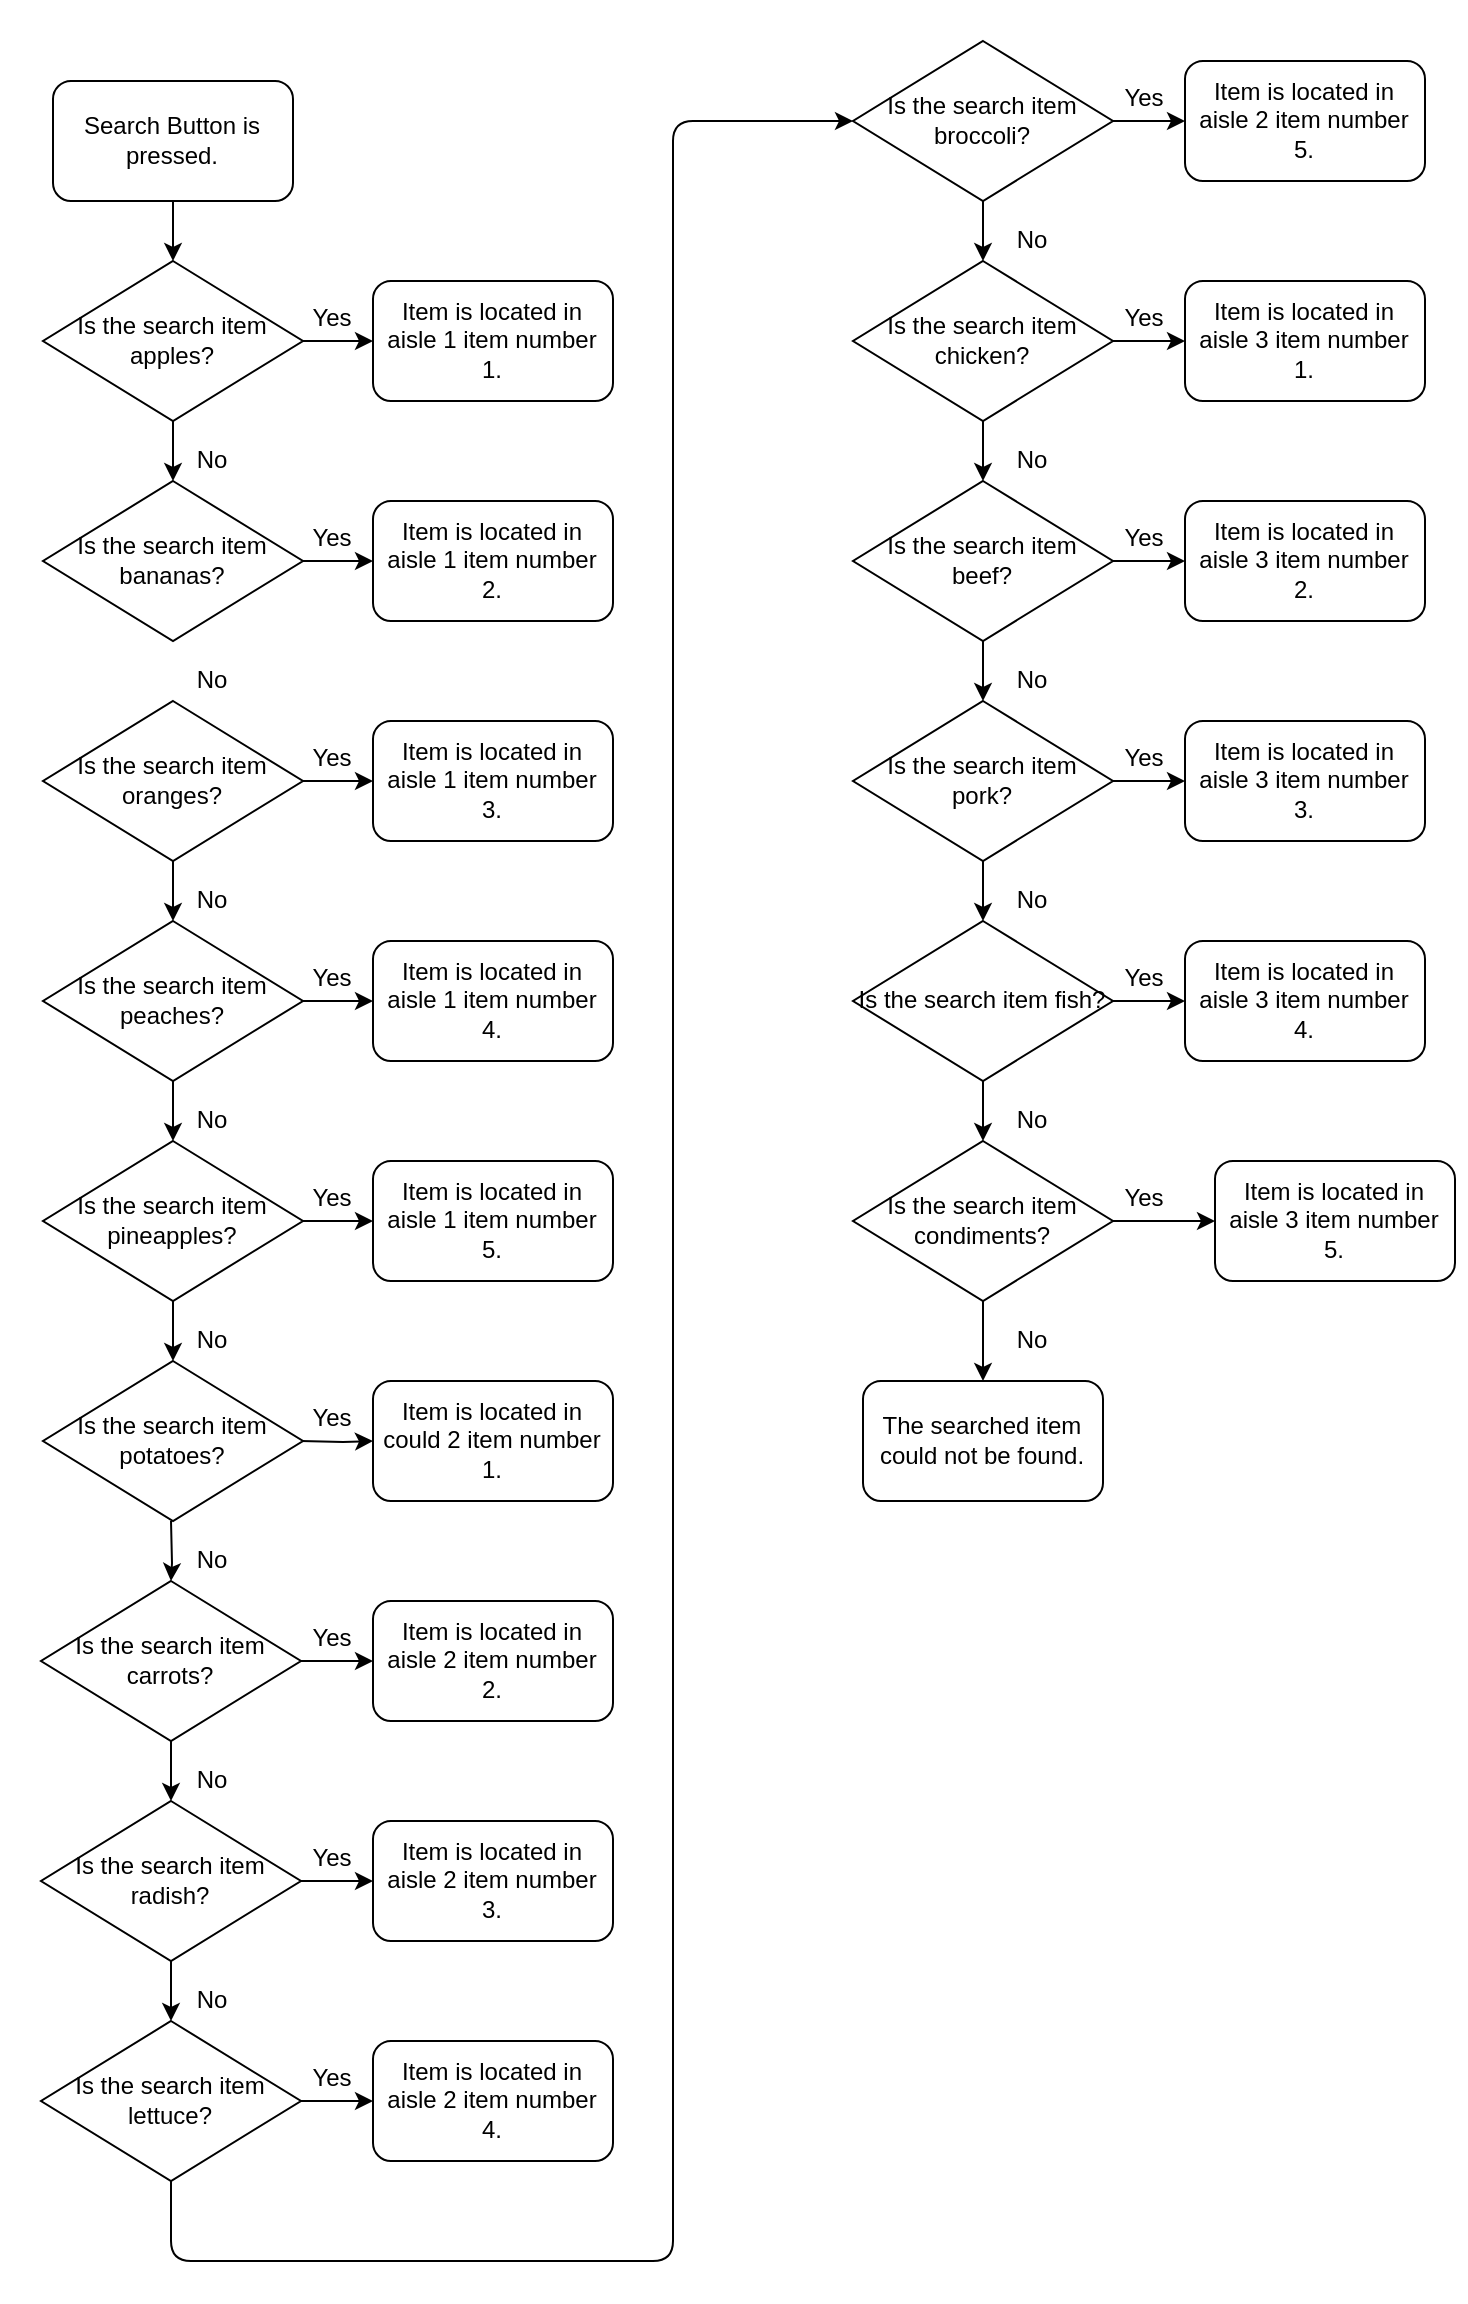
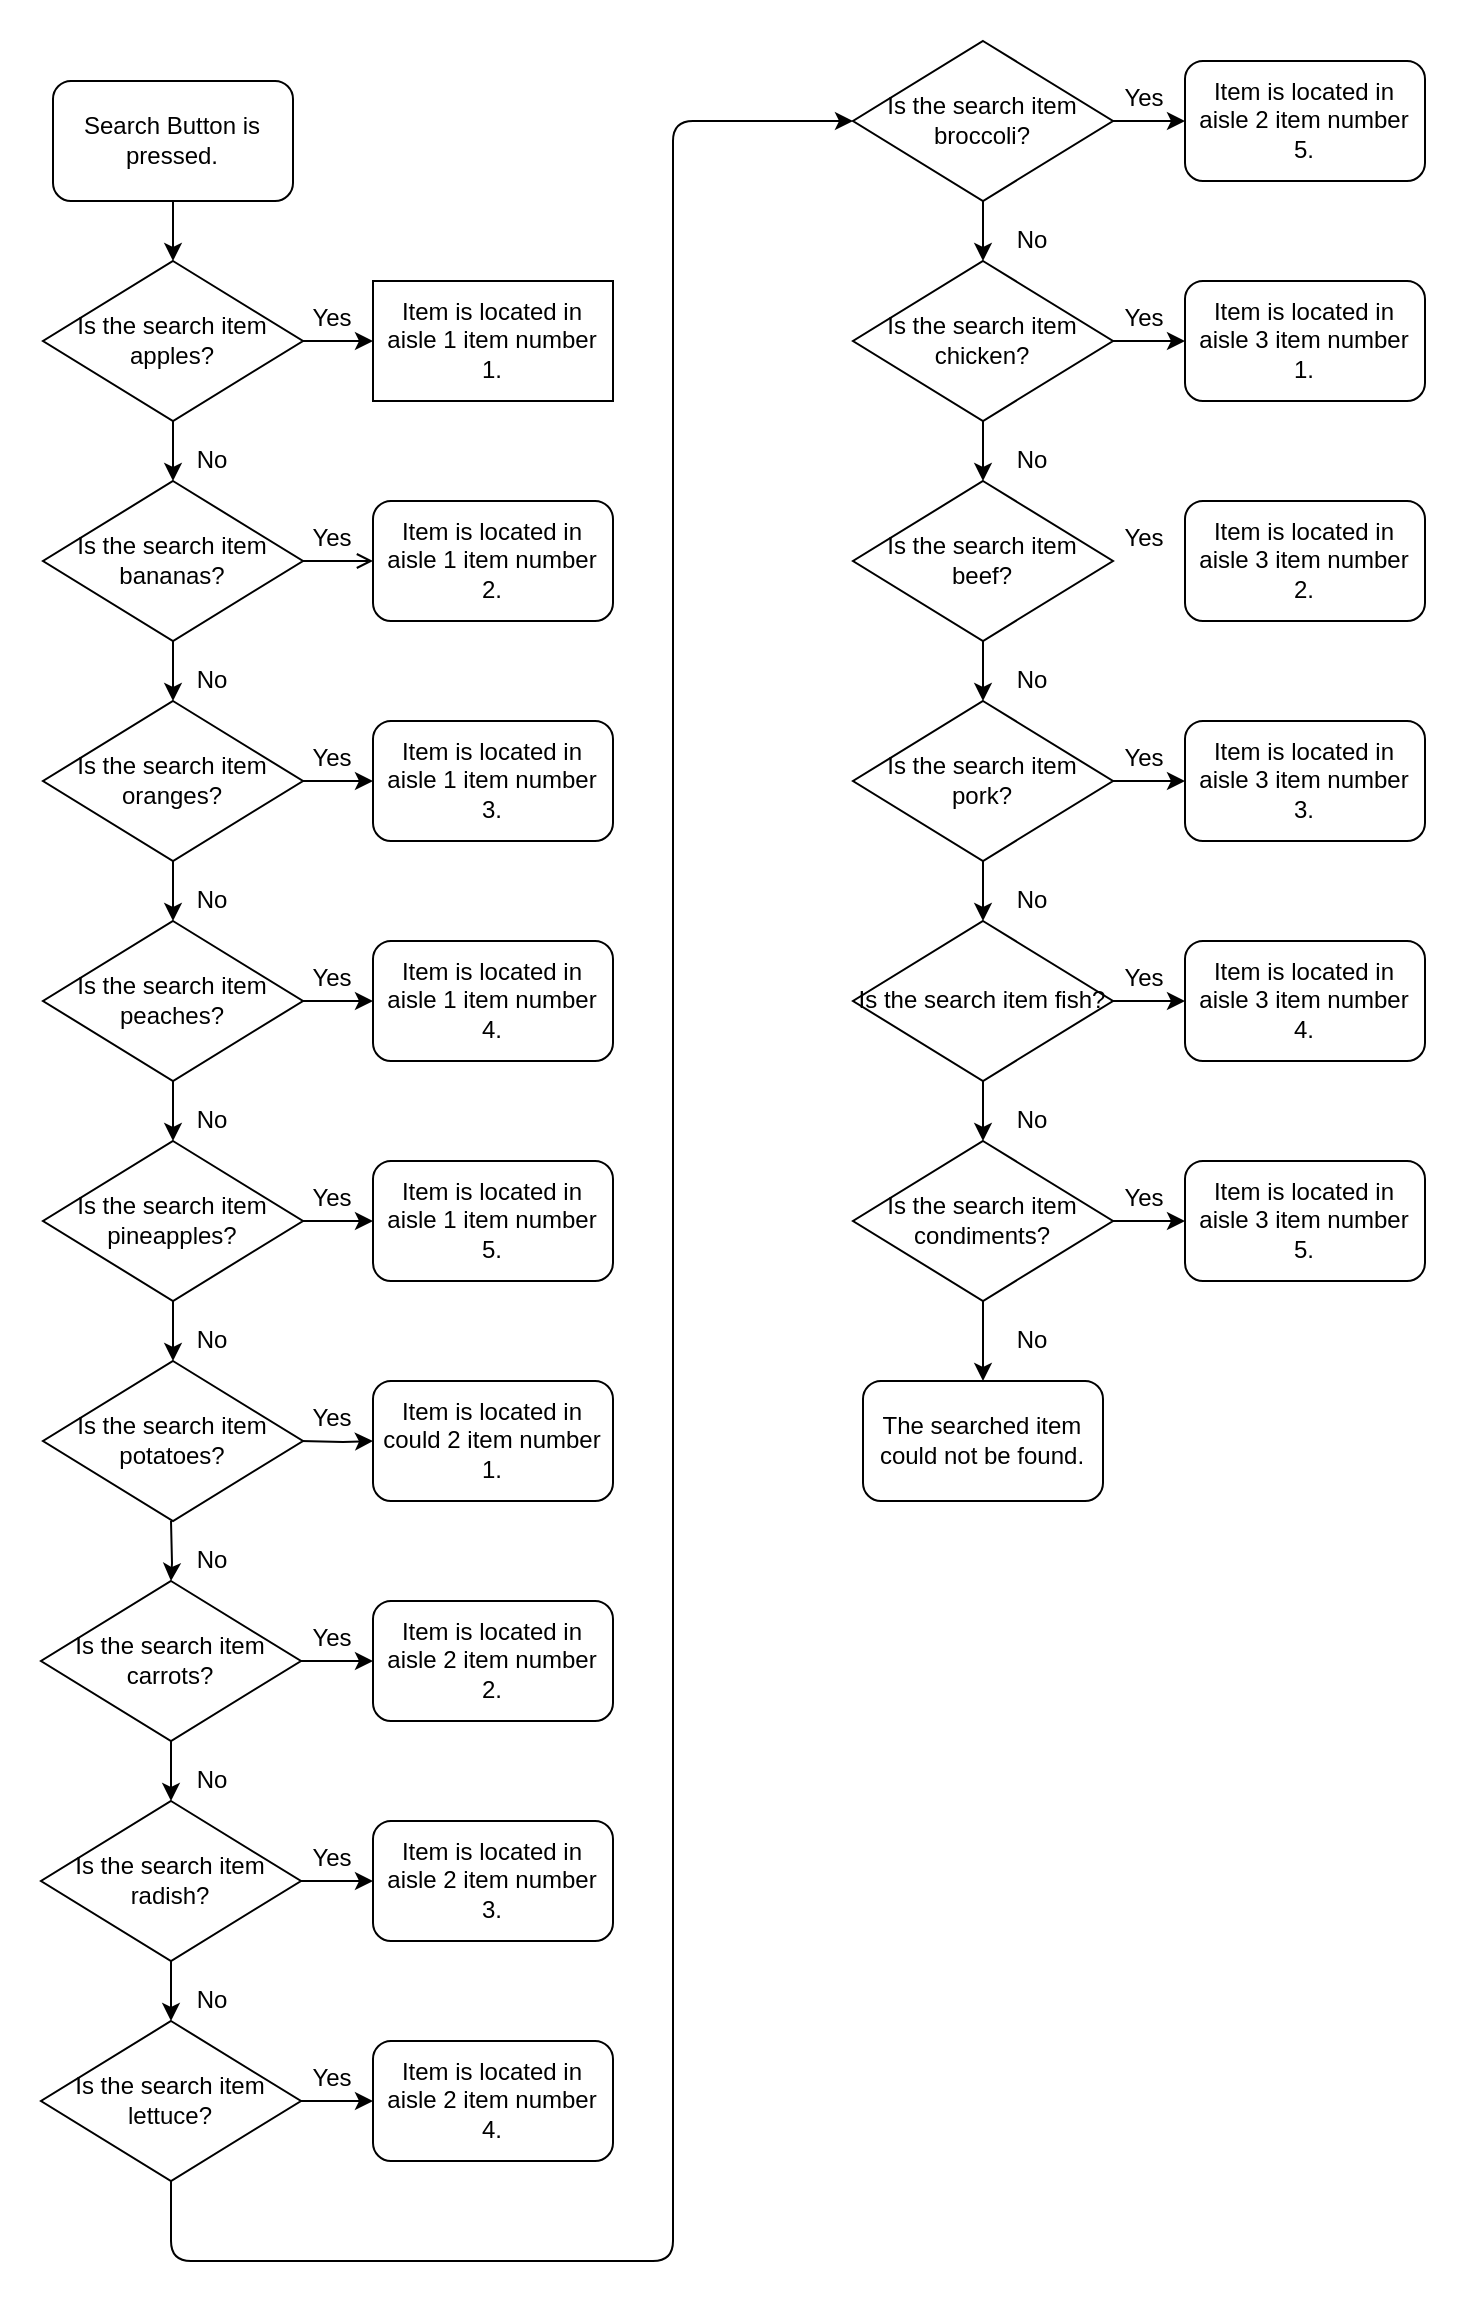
node "Item is located in aisle 1 item number 1.": shape rounded rectangle -> rectangle
edge "Is the search item bananas?" -> "Item is located in aisle 1 item number 2.": arrowhead classic -> open
edge "Is the search item beef?" -> "Item is located in aisle 3 item number 2.": removed
edge "Is the search item bananas?" -> "Is the search item oranges?": added
node "Item is located in aisle 3 item number 5.": moved (1335, 1221) -> (1305, 1221)
